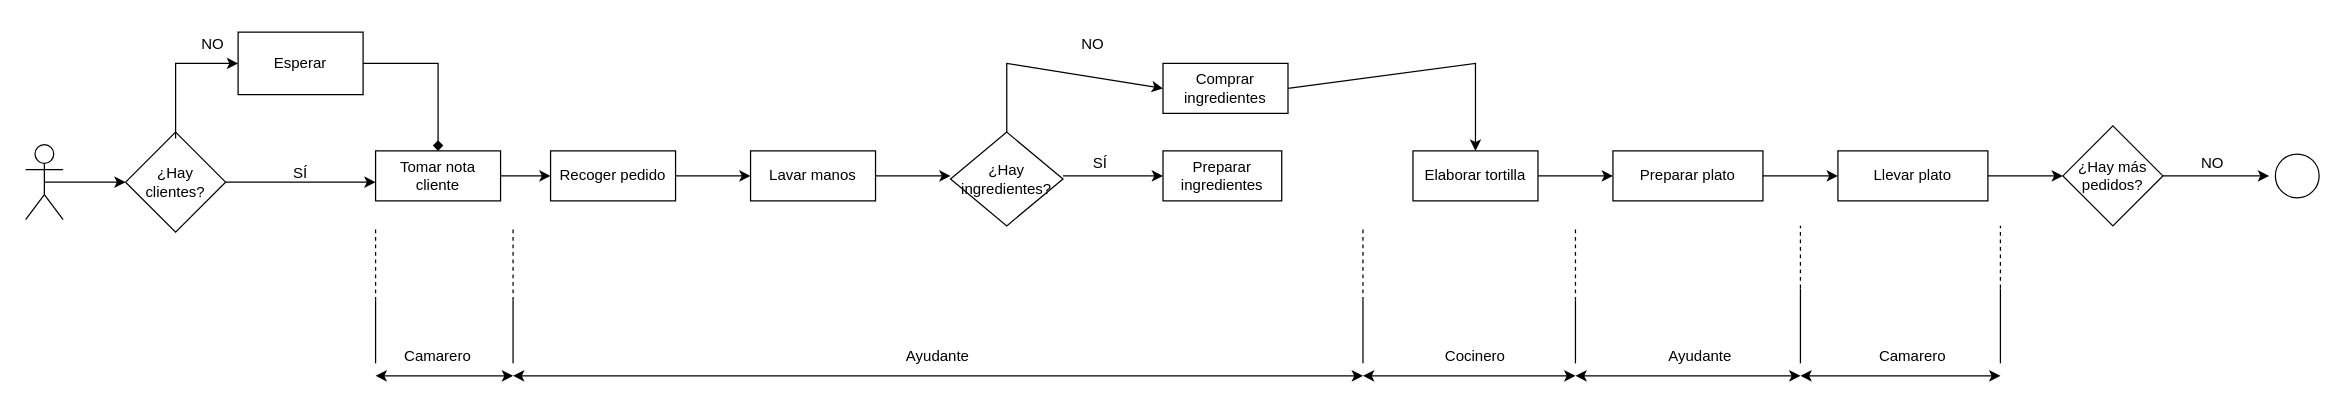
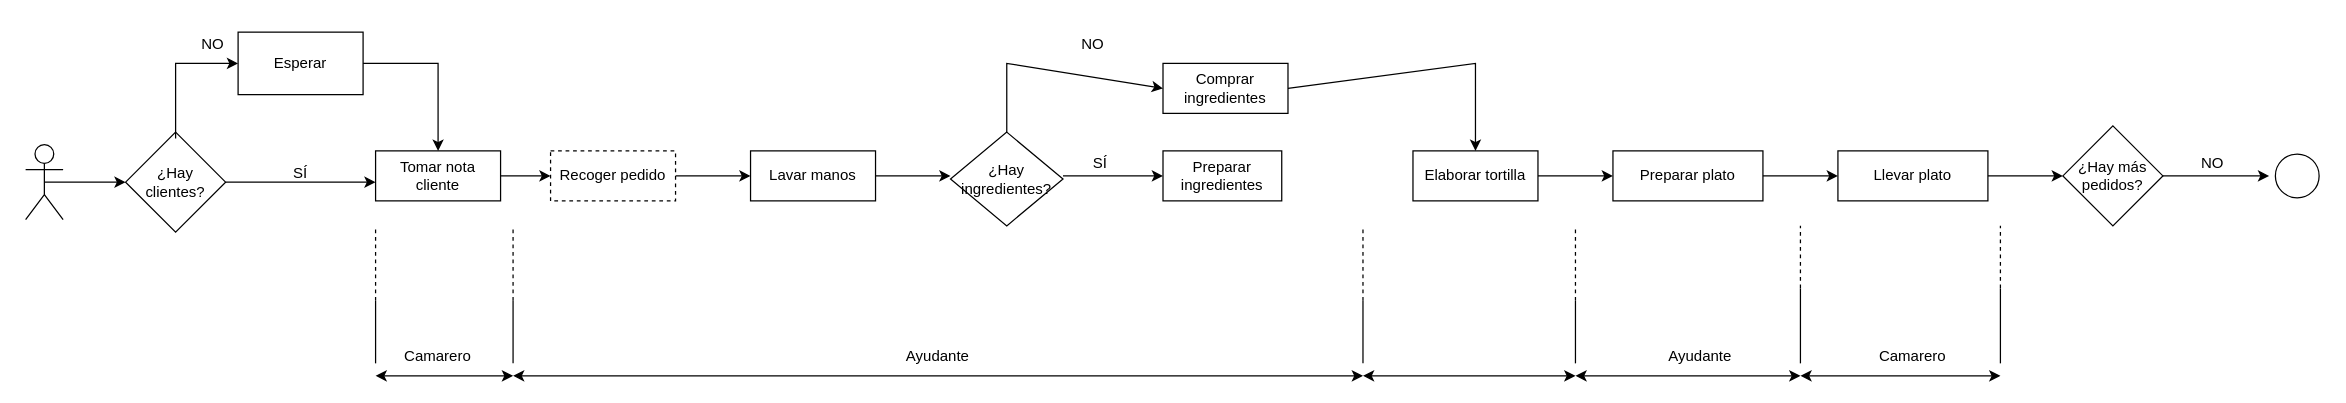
edge "Esperar" -> "Tomar nota cliente": arrowhead diamond -> classic
node "Recoger pedido": style solid -> dashed
node "Cocinero": removed
